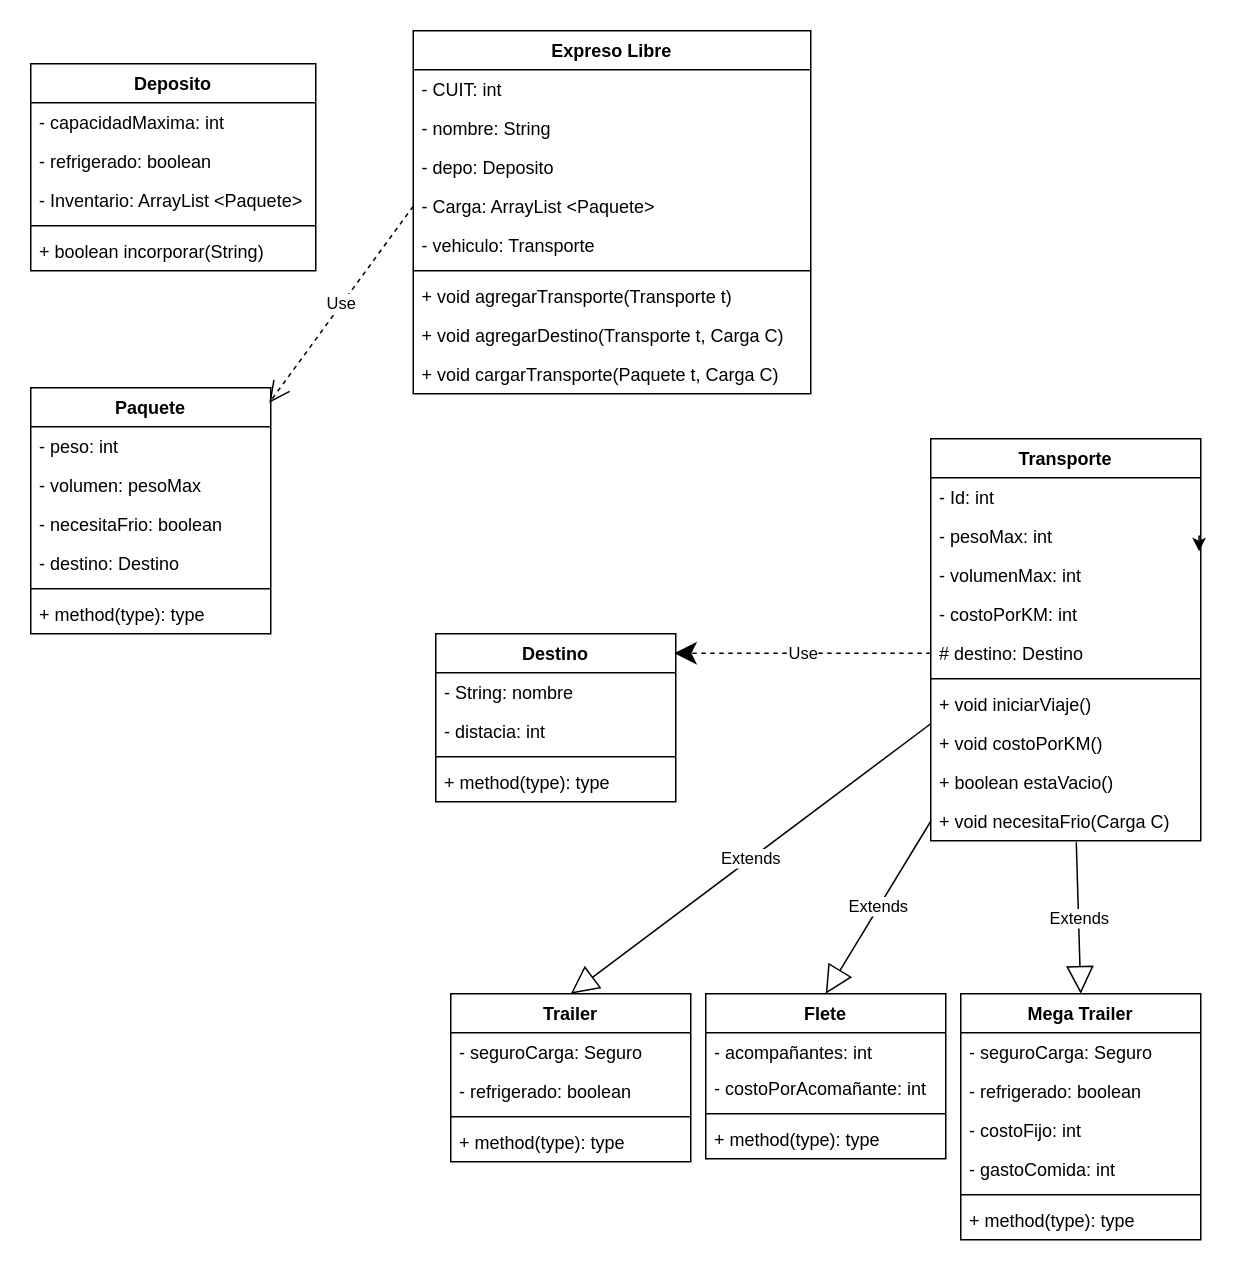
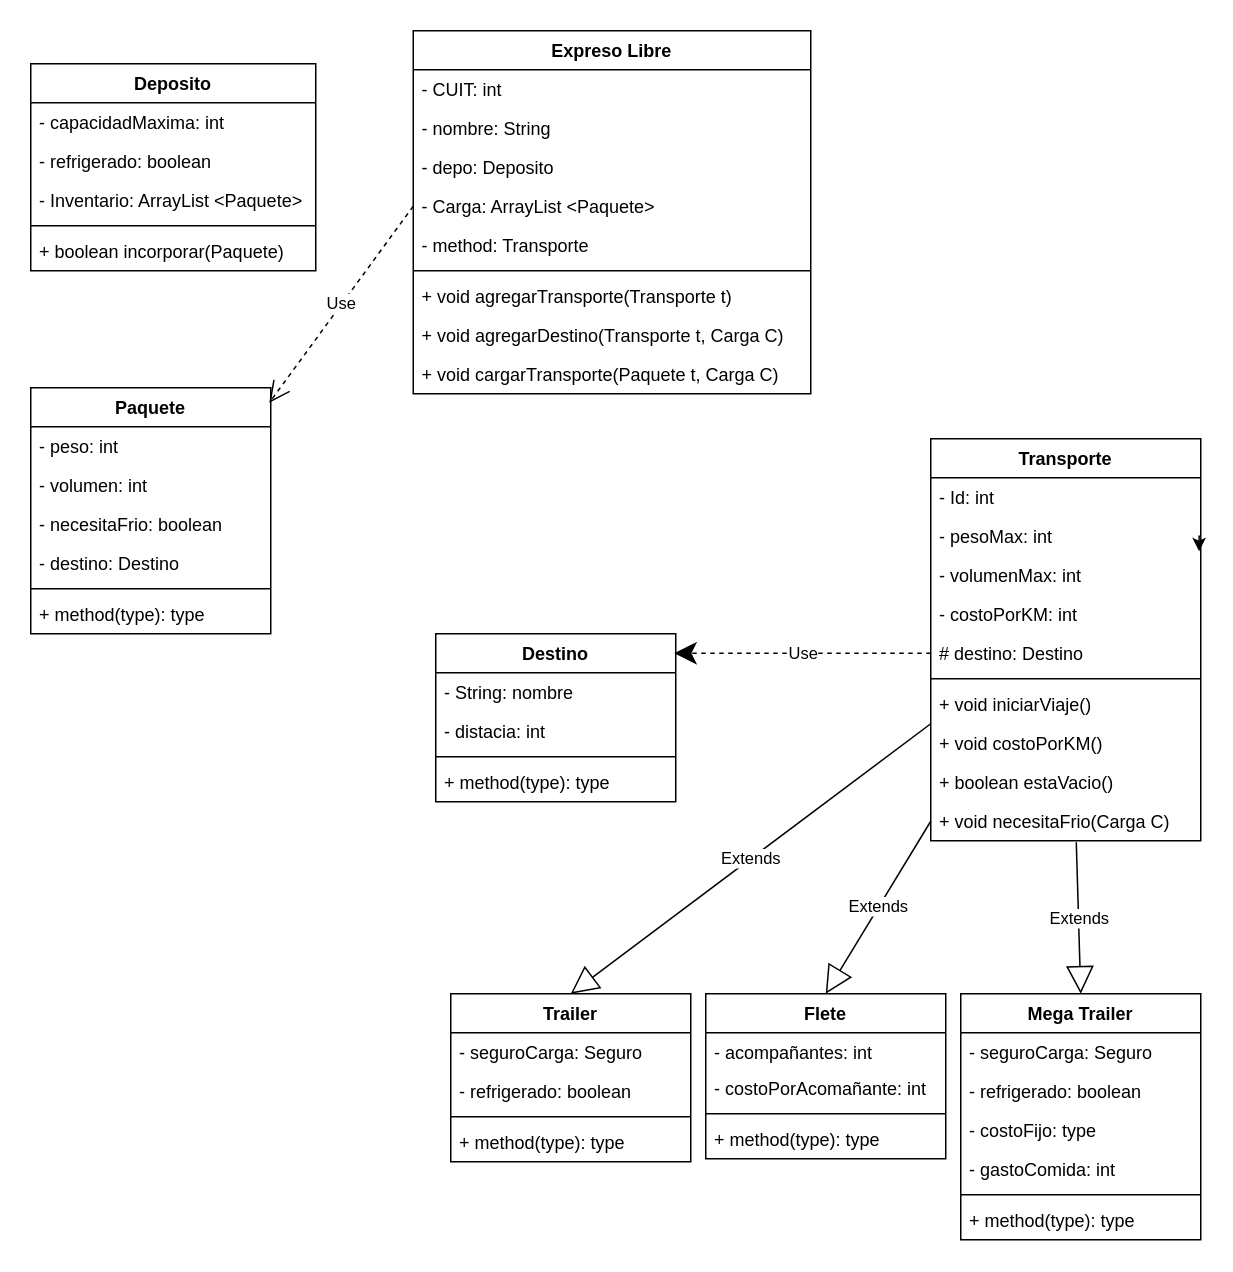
node "- vehiculo: Transporte": label "- vehiculo: Transporte" -> "- method: Transporte"
node "+ boolean incorporar(String)": label "+ boolean incorporar(String)" -> "+ boolean incorporar(Paquete)"
node "- volumen: pesoMax": label "- volumen: pesoMax" -> "- volumen: int"
node "- costoFijo: int": label "- costoFijo: int" -> "- costoFijo: type"
